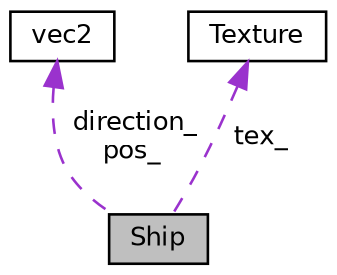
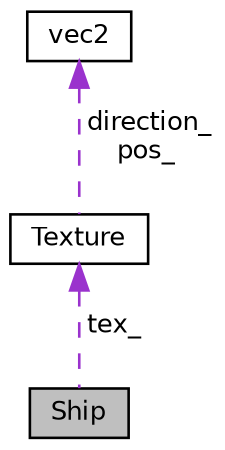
edge "Ship" -> "vec2": now "Texture" -> "vec2"
